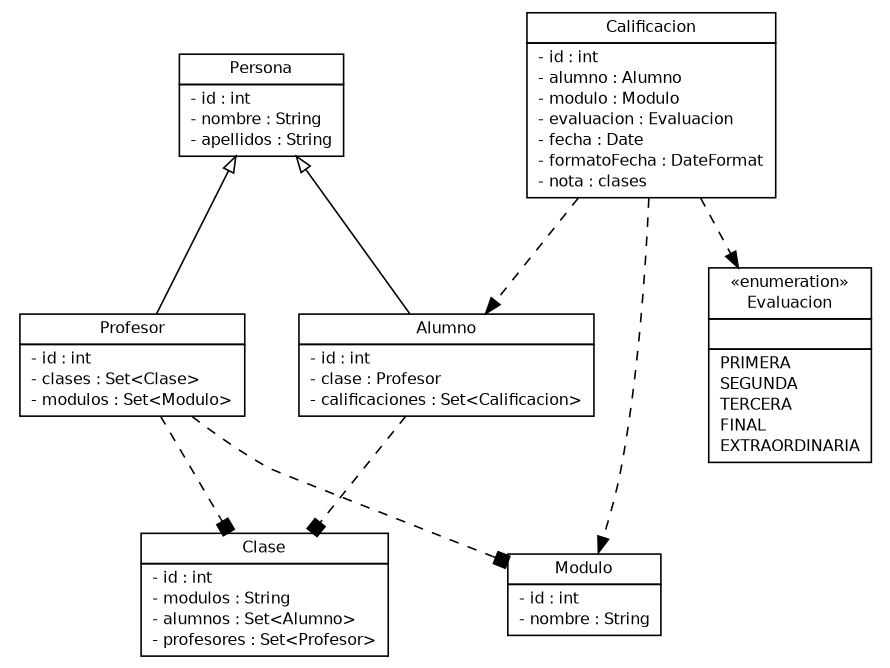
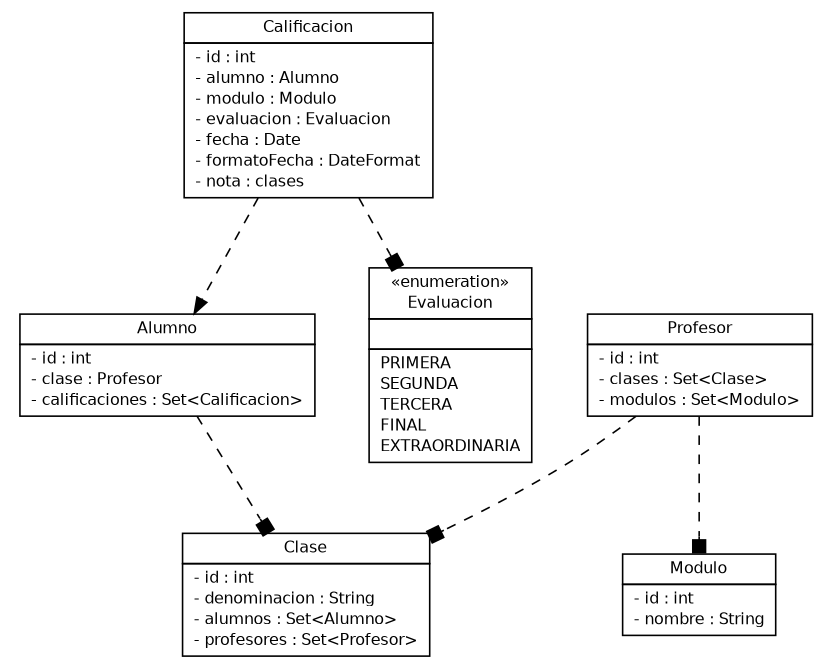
node "Persona": removed
edge "Calificacion" -> "Evaluacion": arrowhead normal -> box
edge "Calificacion" -> "Modulo": removed
node "Clase": text "- modulos : String" -> "- denominacion : String"
